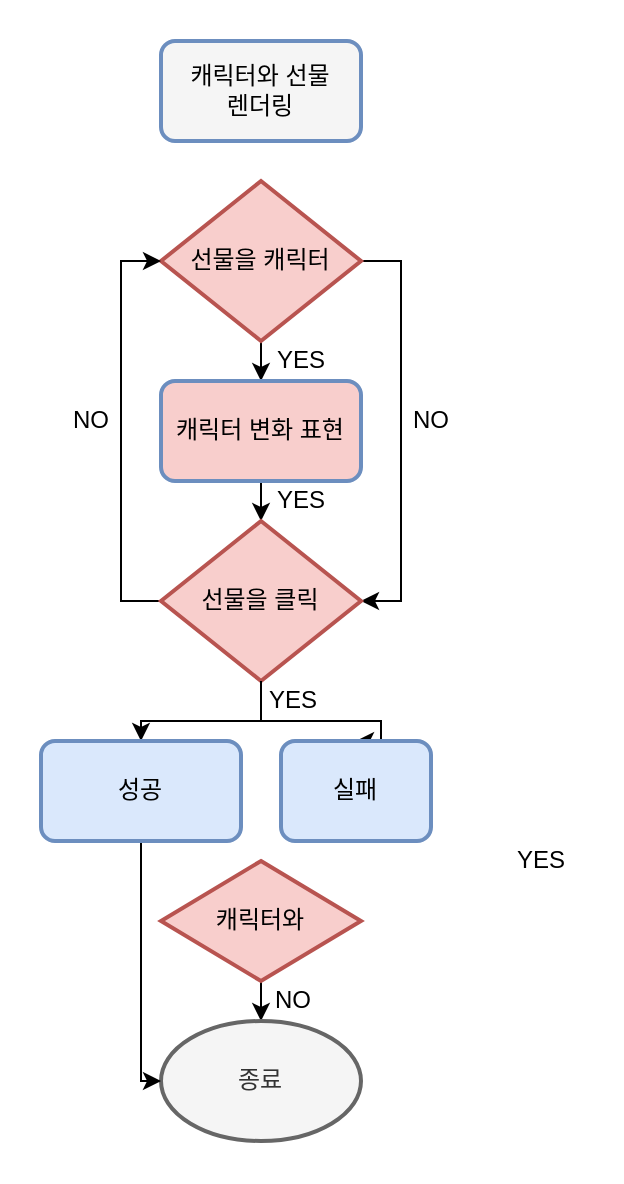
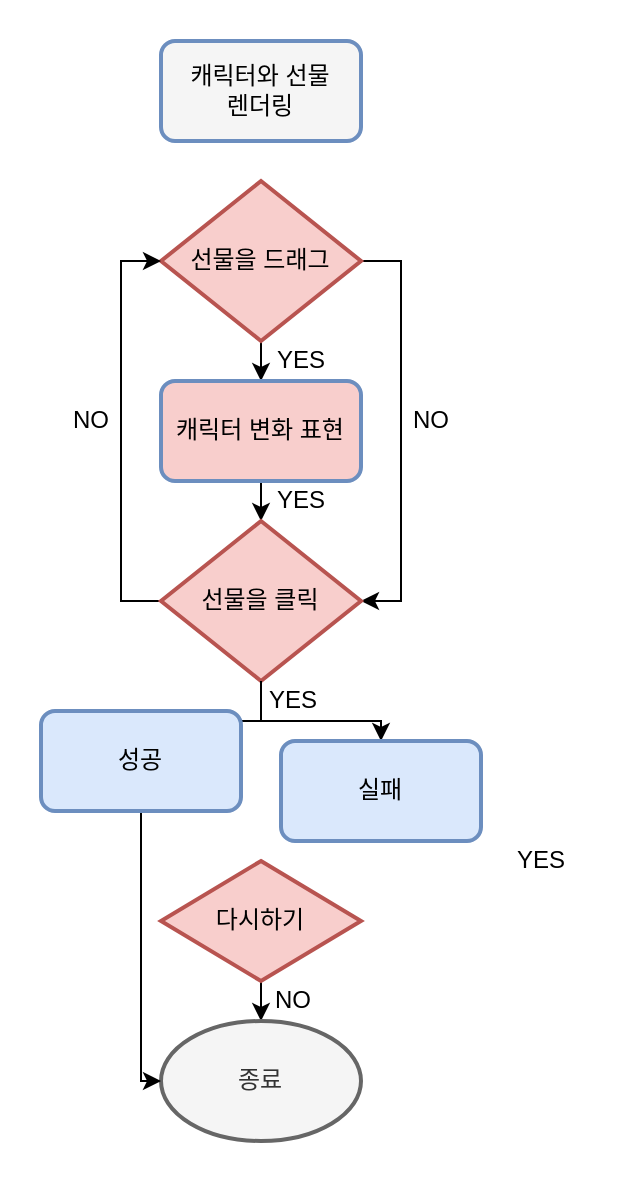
node "선물을 캐릭터": label "선물을 캐릭터" -> "선물을 드래그"
node "성공": moved (141, 791) -> (141, 761)
node "실패": size 150x100 -> 200x100
node "캐릭터와": label "캐릭터와" -> "다시하기"
